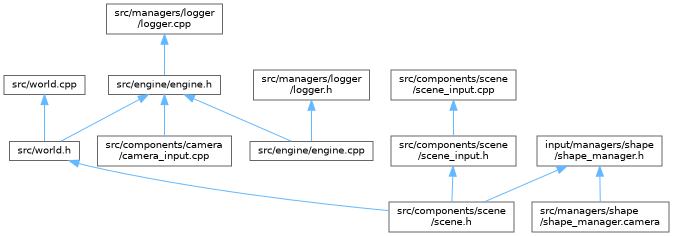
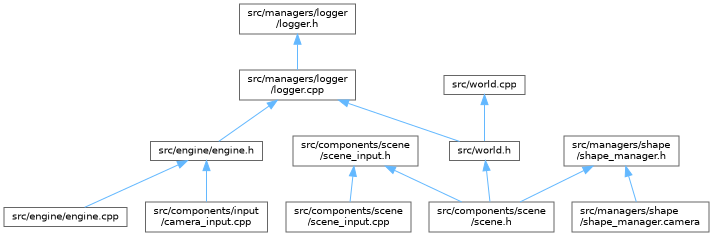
edge "src/world.h" -> "src/engine/engine.h": now "src/world.h" -> "src/managers/logger /logger.cpp"
edge "src/components/scene /scene_input.h" -> "src/components/scene /scene_input.cpp": reversed
edge "src/engine/engine.cpp" -> "src/managers/logger /logger.h": now "src/managers/logger /logger.cpp" -> "src/managers/logger /logger.h"
node "src/components/camera /camera_input.cpp": label "src/components/camera /camera_input.cpp" -> "src/components/input /camera_input.cpp"
node "input/managers/shape /shape_manager.h": label "input/managers/shape /shape_manager.h" -> "src/managers/shape /shape_manager.h"
